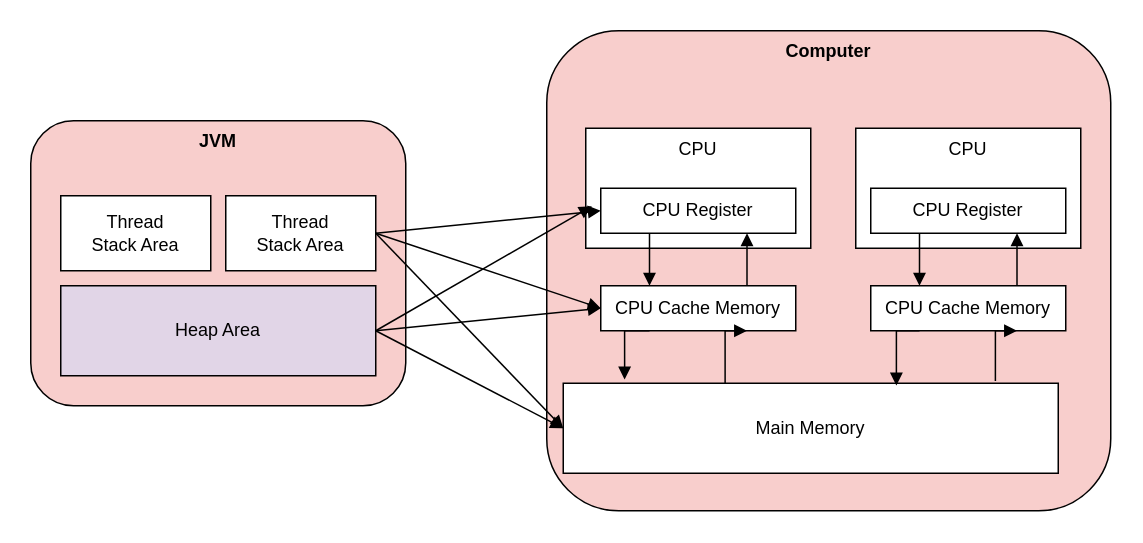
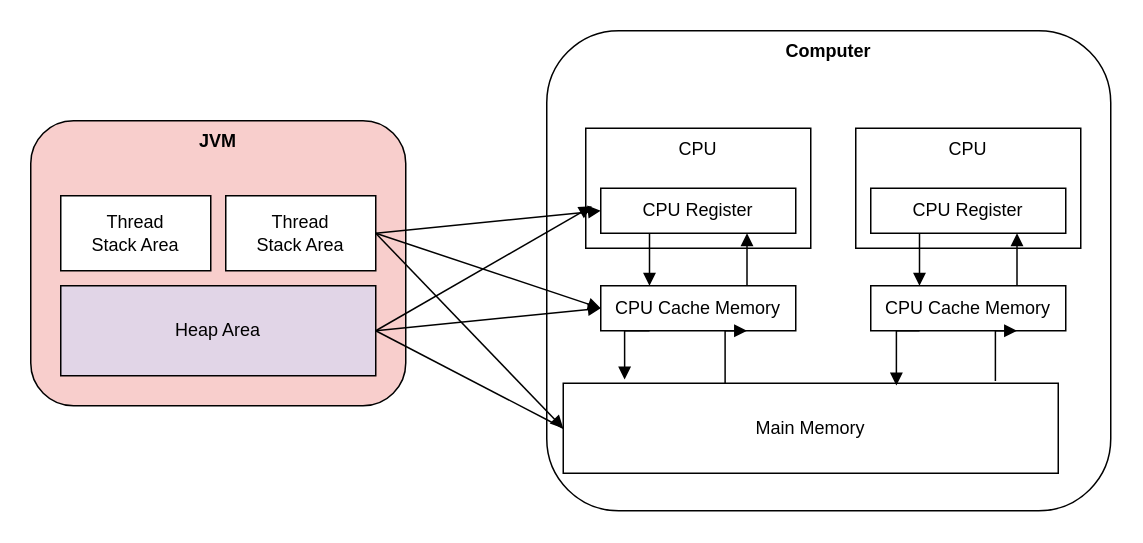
node "Computer": fillcolor #f8cecc -> #ffffff
edge "Heap Area" -> "Main Memory": arrowhead block -> none
